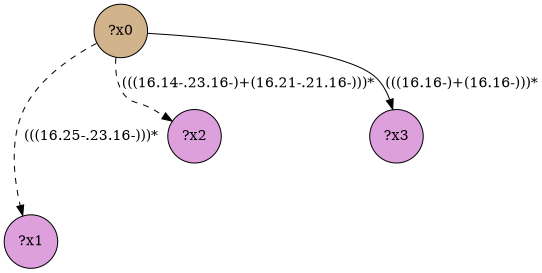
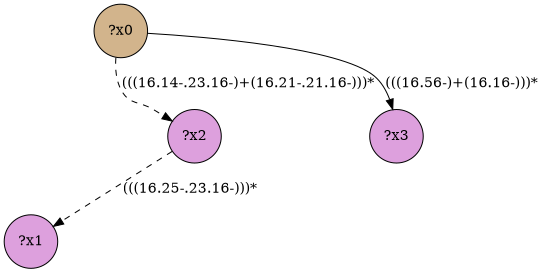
edge "?x0" -> "?x3": label "(((16.16-)+(16.16-)))*" -> "(((16.56-)+(16.16-)))*"
edge "?x0" -> "?x1": now "?x2" -> "?x1"
